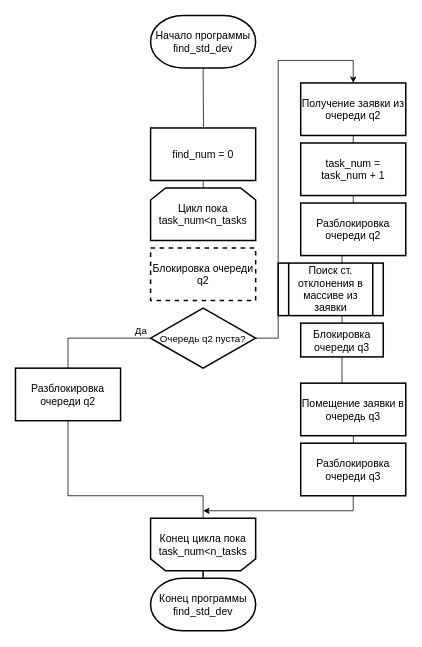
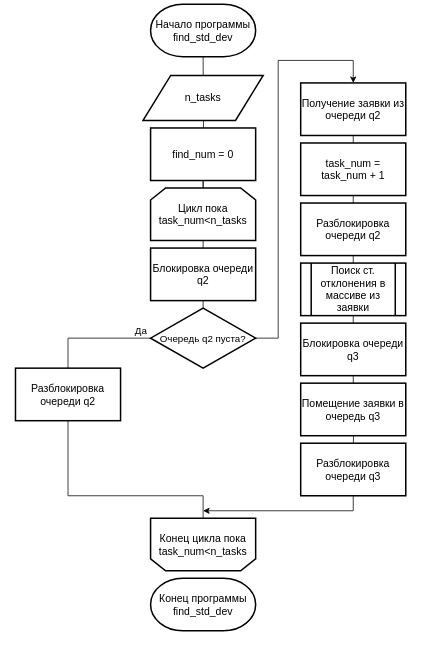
node "Начало программы find_std_dev": moved (203, 42) -> (203, 30)
node "n_tasks": added
edge "find_num = 0" -- "Очередь q2 пуста?": added
node "Блокировка очереди q2": style dashed -> solid
node "Поиск ст. отклонения в массиве из заявки": moved (330, 289) -> (353, 289)
node "Блокировка очереди q3": size 83x34 -> 105x53
edge "Конец цикла пока task_num<n_tasks" -- "Конец программы find_std_dev": removed
